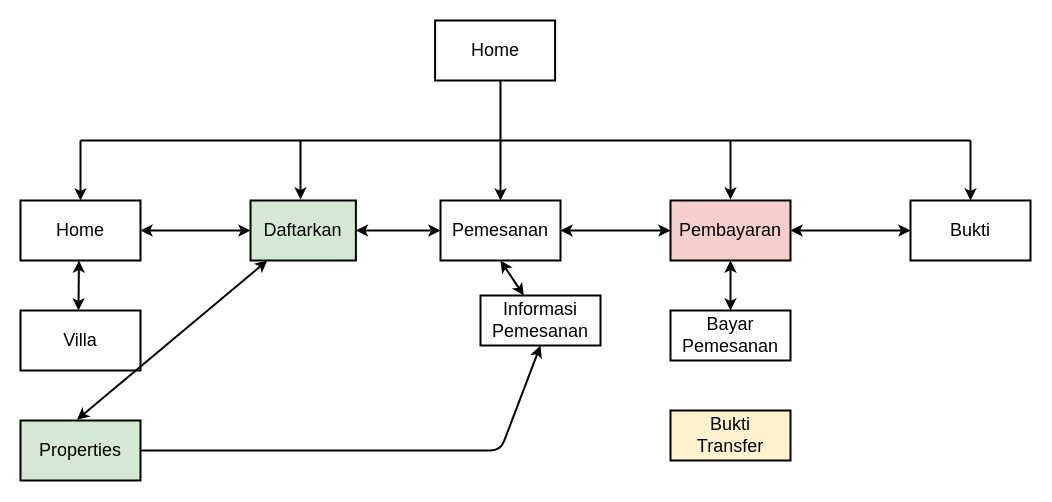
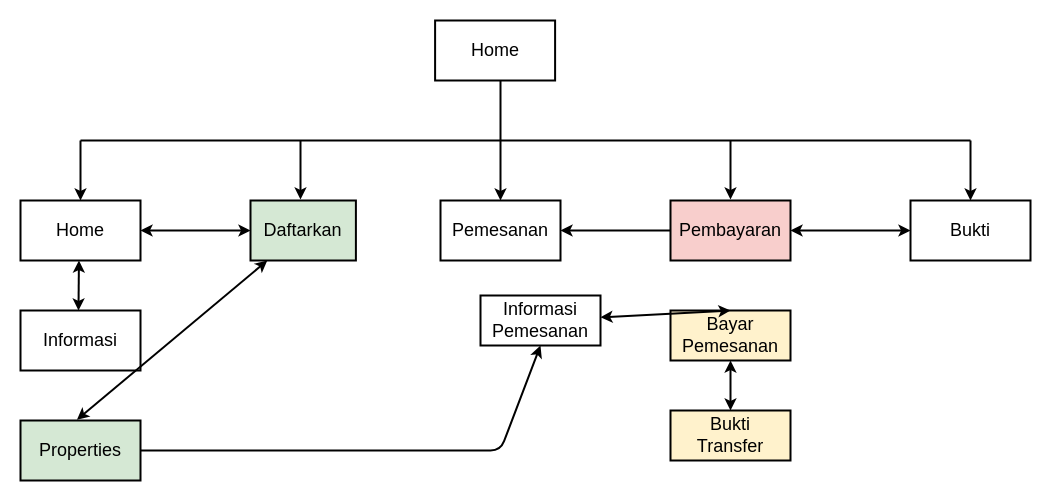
edge "Daftarkan" -- "Pemesanan": removed
edge "Pemesanan" -- "Pembayaran": arrowhead classic -> none
edge "Pemesanan" -- "Informasi Pemesanan": removed
edge "Pembayaran" -- "Bayar Pemesanan": now "Informasi Pemesanan" -- "Bayar Pemesanan"
node "Bayar Pemesanan": fillcolor #ffffff -> #fff2cc
node "Villa": label "Villa" -> "Informasi"
edge "Bayar Pemesanan" -- "Bukti Transfer": added
